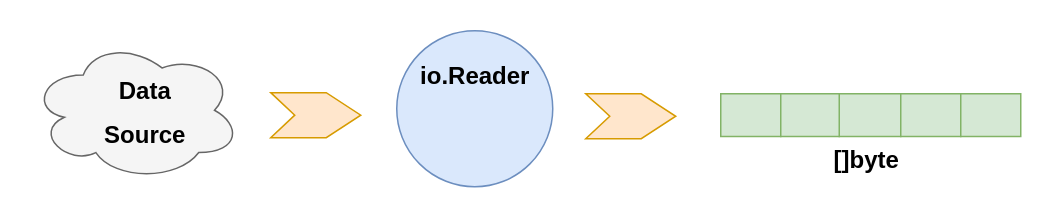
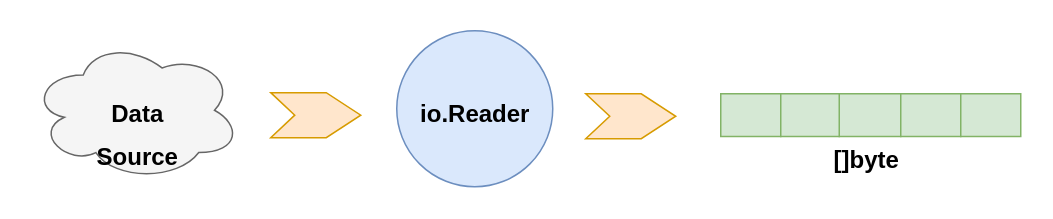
node "io.Reader": moved (475, 73) -> (475, 110)
node "Data Source": moved (145, 109) -> (137, 131)
